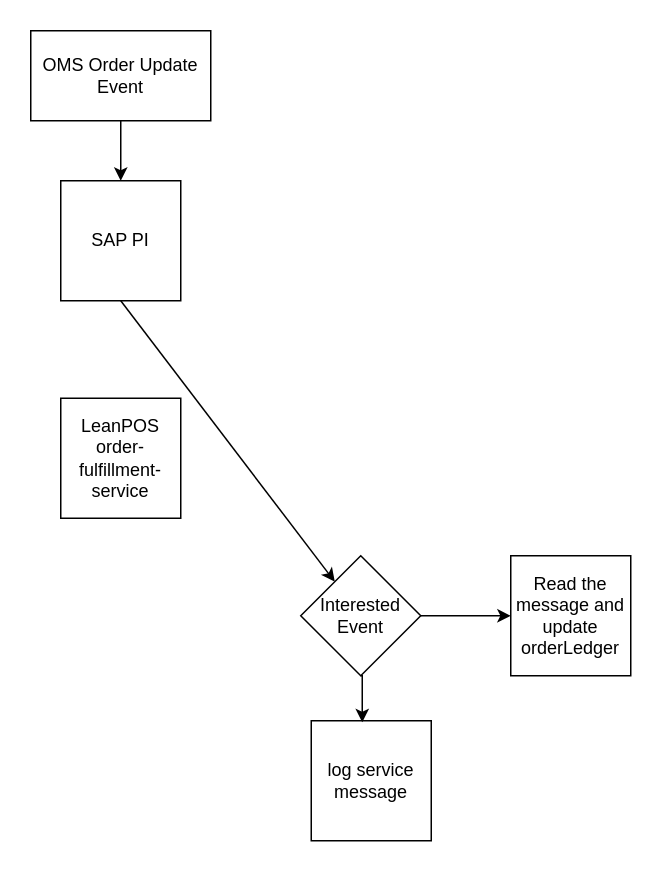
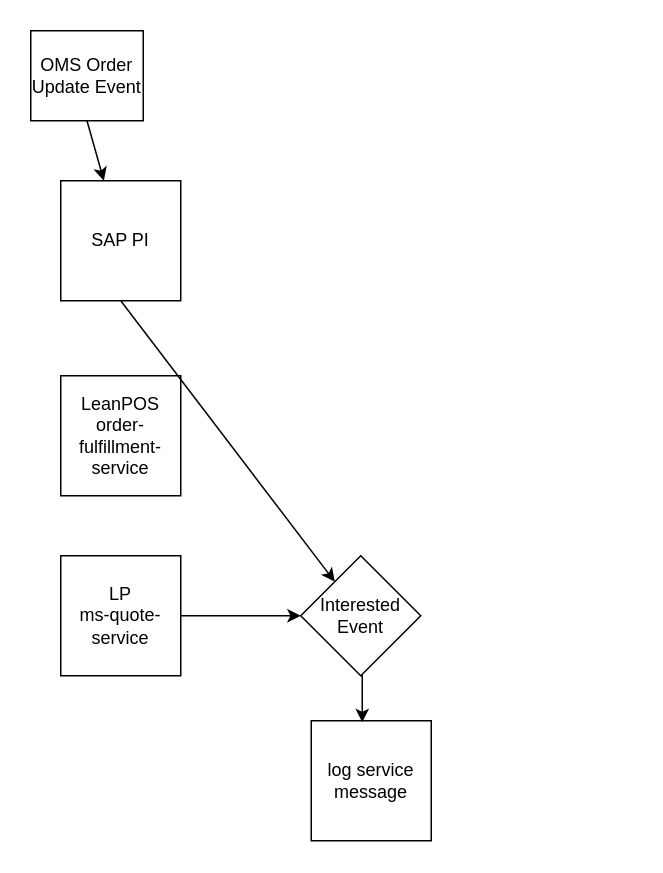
node "OMS Order Update Event": size 180x90 -> 113x90
node "LeanPOS order-fulfillment-service": moved (121, 458) -> (121, 436)
node "LP ms-quote-service": added
edge "LP ms-quote-service" -> "Interested Event": added
edge "Interested Event" -> "Read the message and update orderLedger": removed
node "Read the message and update orderLedger": removed
